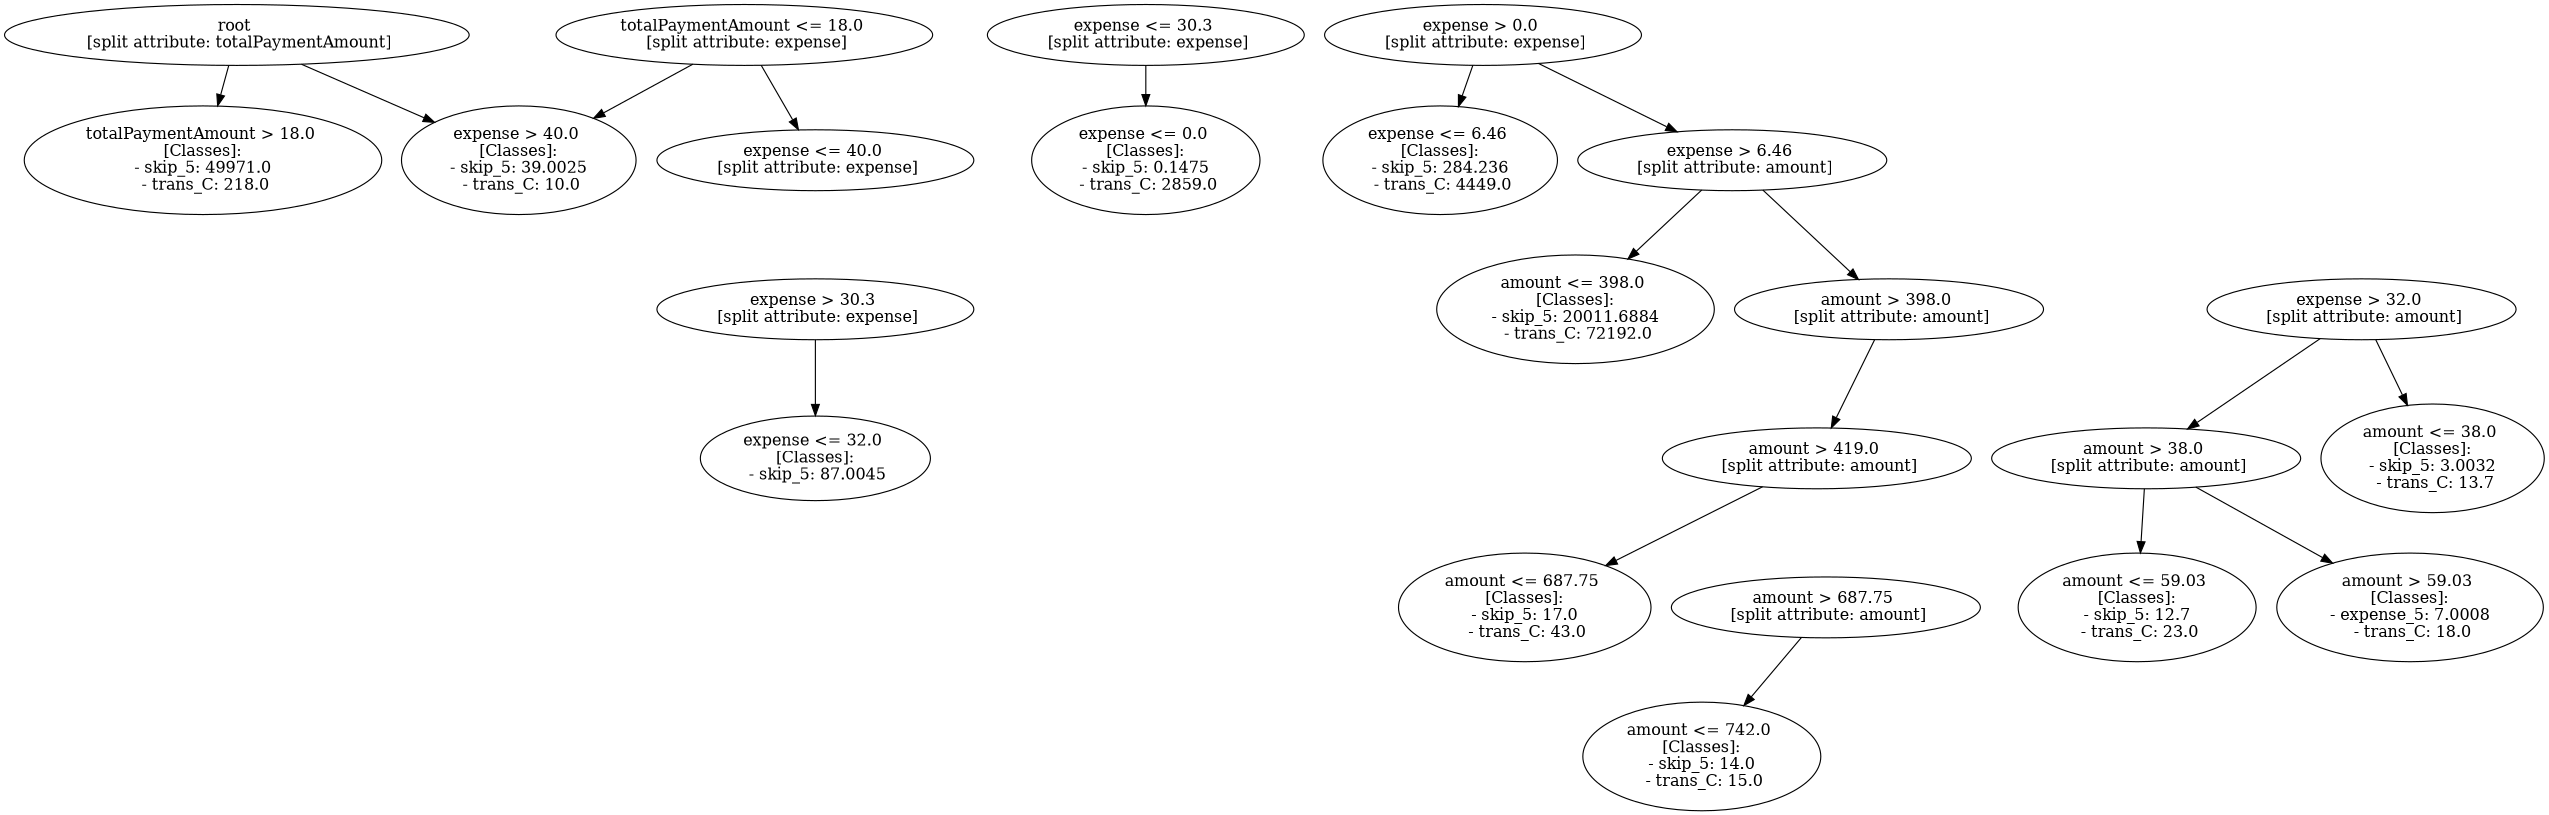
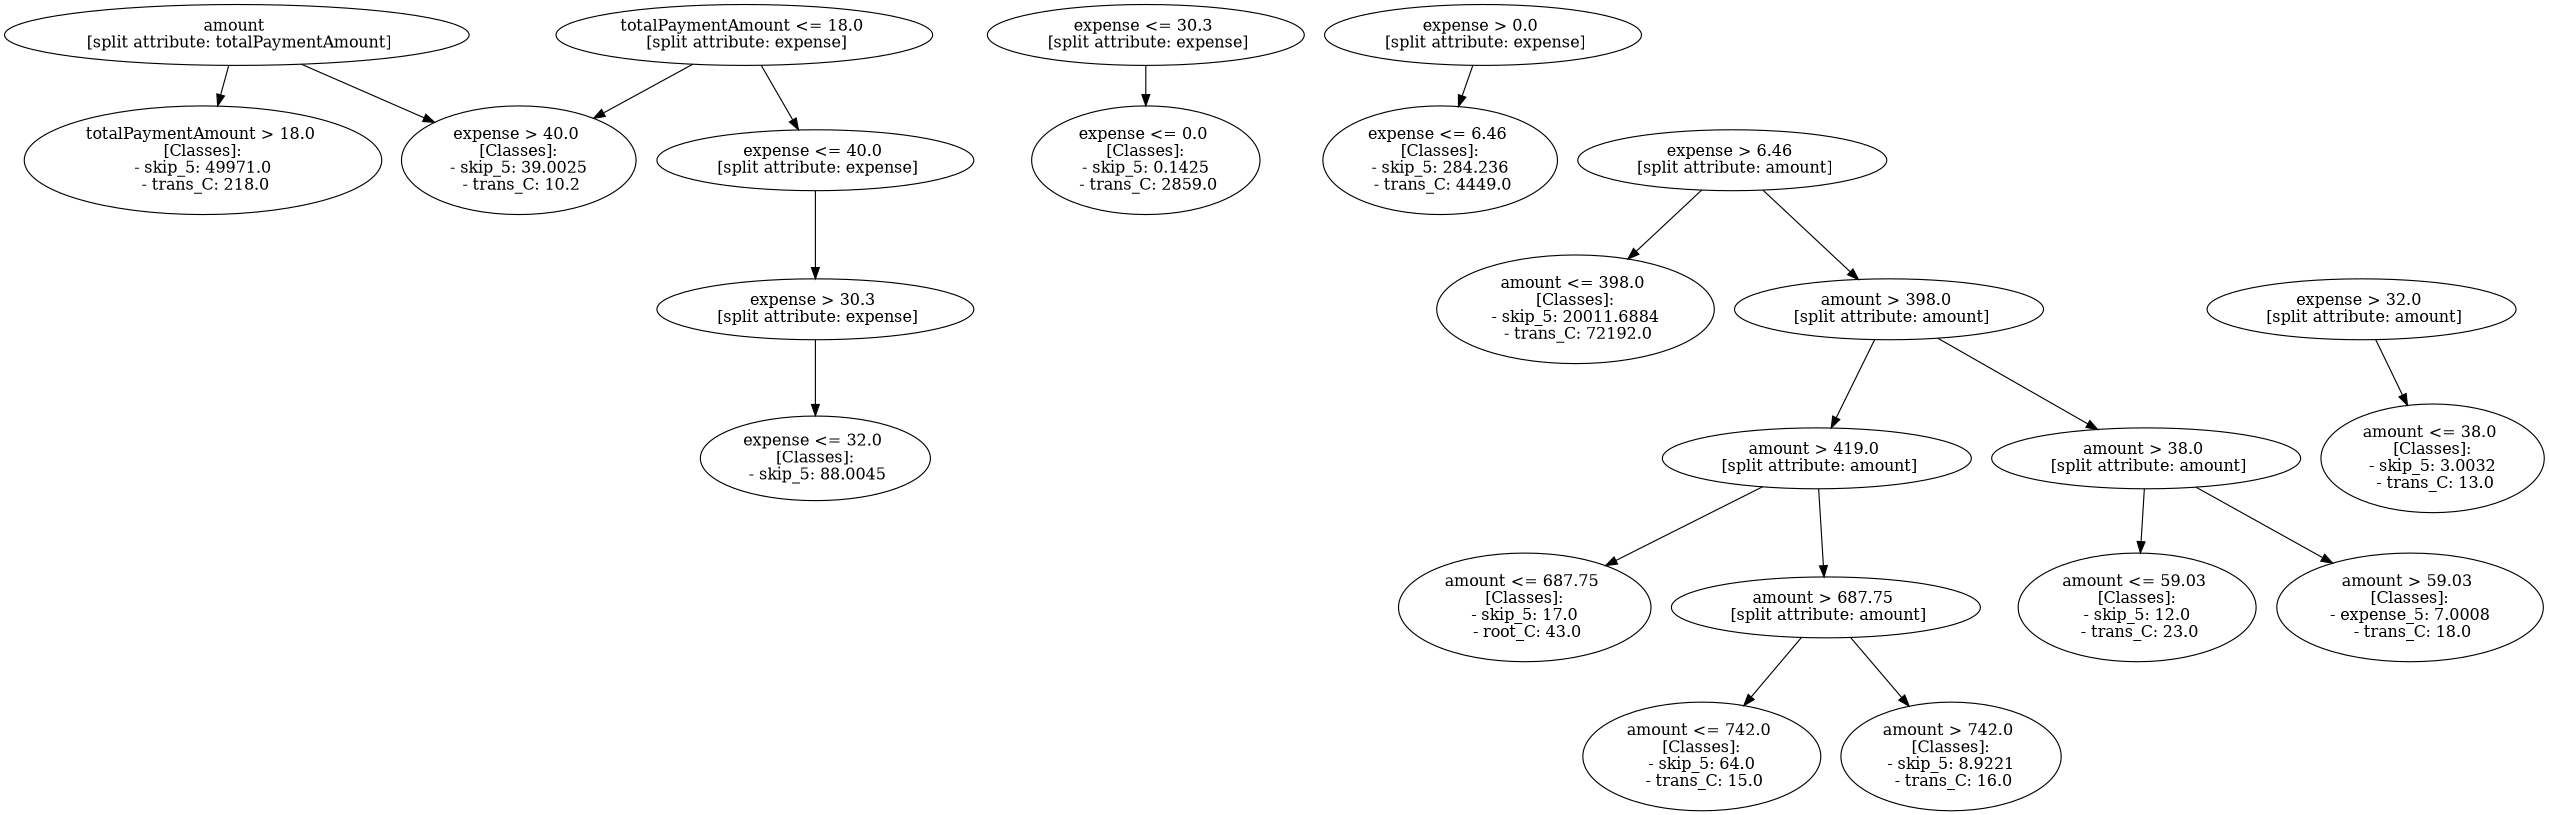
node "root [split attribute: totalPaymentAmount]": label "root [split attribute: totalPaymentAmount]" -> "amount [split attribute: totalPaymentAmount]"
edge "expense > 0.0 [split attribute: expense]" -> "expense > 6.46 [split attribute: amount]": removed
node "expense > 40.0 [Classes]: - skip_5: 39.0025 - trans_C: 10.0": label "expense > 40.0 [Classes]: - skip_5: 39.0025 - trans_C: 10.0" -> "expense > 40.0 [Classes]: - skip_5: 39.0025 - trans_C: 10.2"
node "expense <= 0.0 [Classes]: - skip_5: 0.1475 - trans_C: 2859.0": label "expense <= 0.0 [Classes]: - skip_5: 0.1475 - trans_C: 2859.0" -> "expense <= 0.0 [Classes]: - skip_5: 0.1425 - trans_C: 2859.0"
edge "expense <= 40.0 [split attribute: expense]" -> "expense > 30.3 [split attribute: expense]": added
edge "expense > 32.0 [split attribute: amount]" -> "amount > 38.0 [split attribute: amount]": now "amount > 398.0 [split attribute: amount]" -> "amount > 38.0 [split attribute: amount]"
node "expense <= 32.0 [Classes]: - skip_5: 87.0045": label "expense <= 32.0 [Classes]: - skip_5: 87.0045" -> "expense <= 32.0 [Classes]: - skip_5: 88.0045"
node "amount <= 38.0 [Classes]: - skip_5: 3.0032 - trans_C: 13.7": label "amount <= 38.0 [Classes]: - skip_5: 3.0032 - trans_C: 13.7" -> "amount <= 38.0 [Classes]: - skip_5: 3.0032 - trans_C: 13.0"
edge "amount > 419.0 [split attribute: amount]" -> "amount > 687.75 [split attribute: amount]": added
node "amount <= 687.75 [Classes]: - skip_5: 17.0 - trans_C: 43.0": label "amount <= 687.75 [Classes]: - skip_5: 17.0 - trans_C: 43.0" -> "amount <= 687.75 [Classes]: - skip_5: 17.0 - root_C: 43.0"
node "amount <= 59.03 [Classes]: - skip_5: 12.7 - trans_C: 23.0": label "amount <= 59.03 [Classes]: - skip_5: 12.7 - trans_C: 23.0" -> "amount <= 59.03 [Classes]: - skip_5: 12.0 - trans_C: 23.0"
node "amount <= 742.0 [Classes]: - skip_5: 14.0 - trans_C: 15.0": label "amount <= 742.0 [Classes]: - skip_5: 14.0 - trans_C: 15.0" -> "amount <= 742.0 [Classes]: - skip_5: 64.0 - trans_C: 15.0"
node "amount > 742.0 [Classes]: - skip_5: 8.9221 - trans_C: 16.0": added
